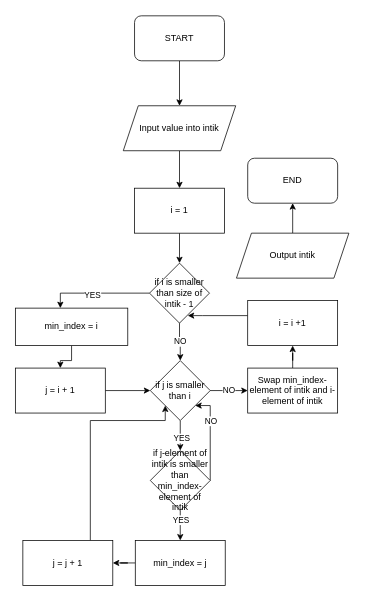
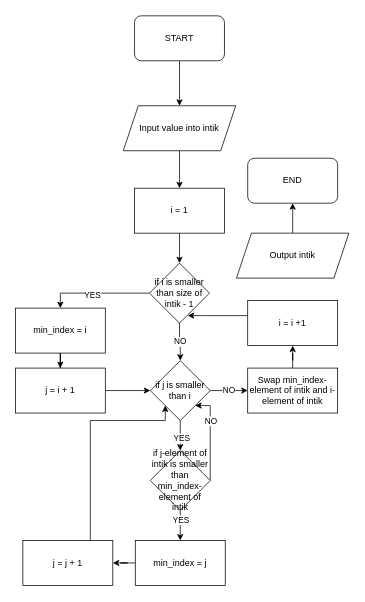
node "min_index = i": size 113x38 -> 90x45
